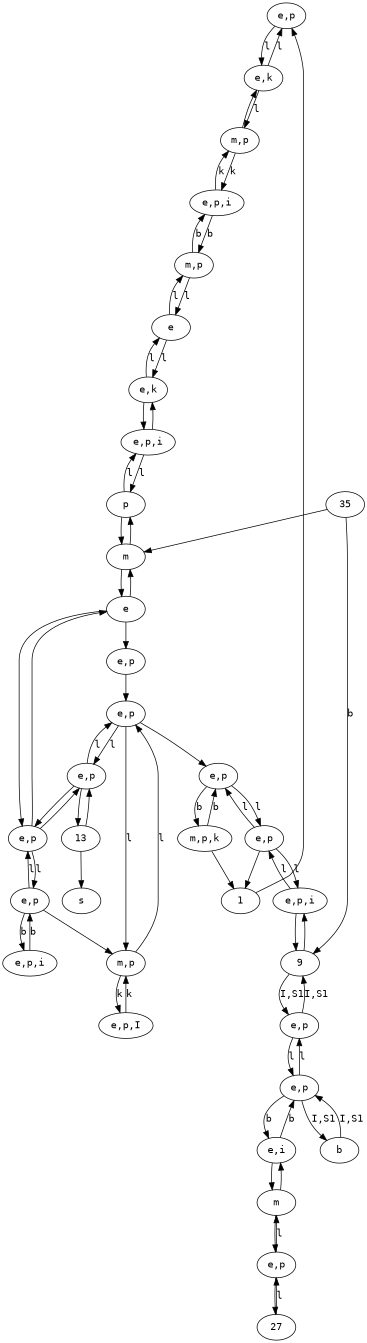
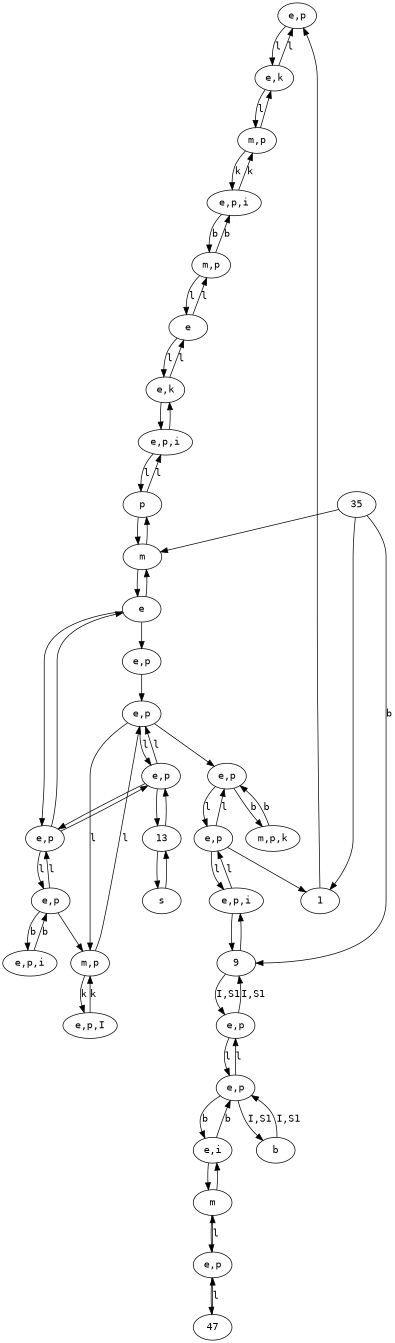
edge "m,p,k" -> "1": now "35" -> "1"
edge "s" -> "13": added
node "27": label "27" -> "47"
